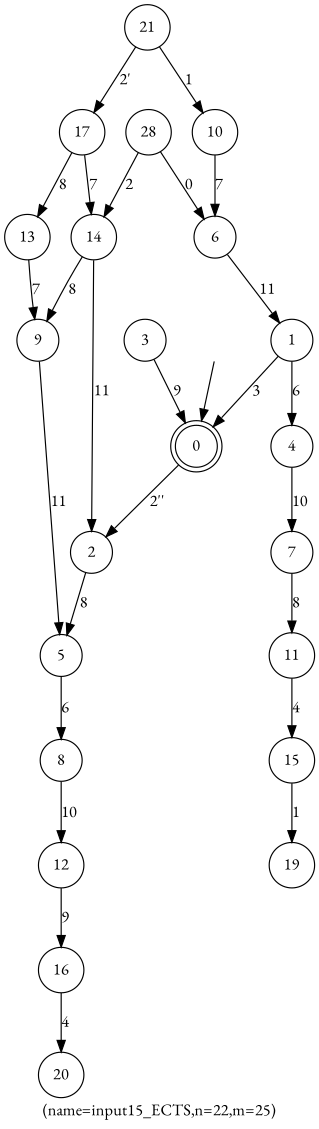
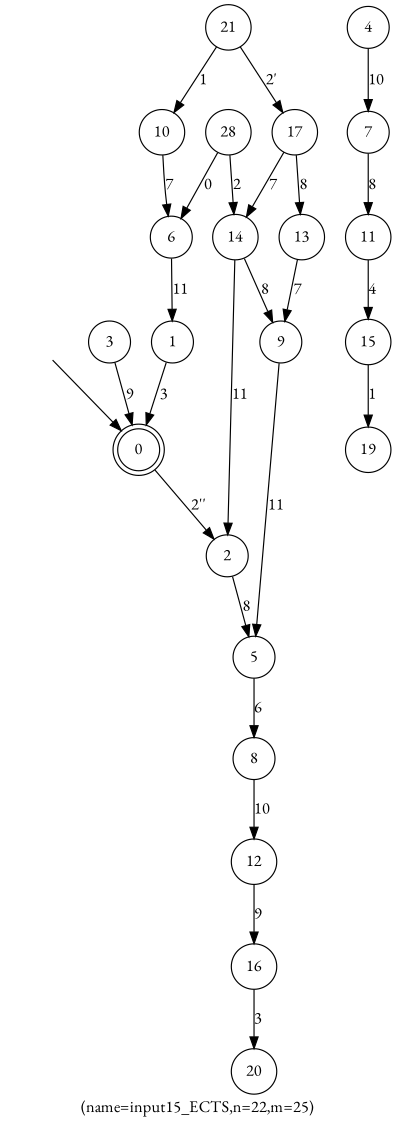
edge "1" -> "4": removed, label "6"
edge "16" -> "20": label "4" -> "3"
